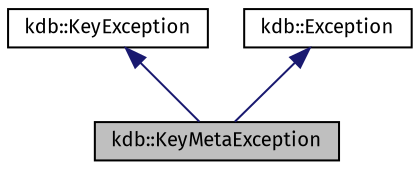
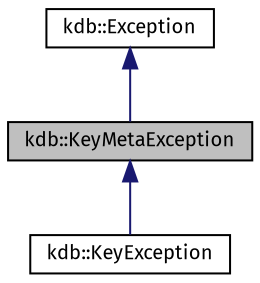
edge "kdb::KeyMetaException" -> "kdb::KeyException": reversed
